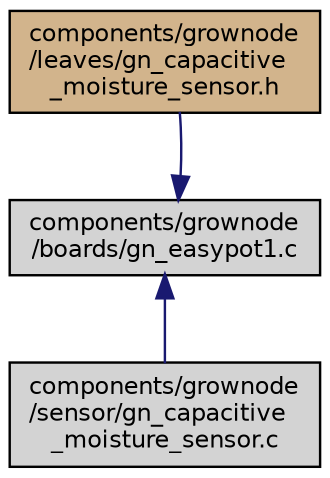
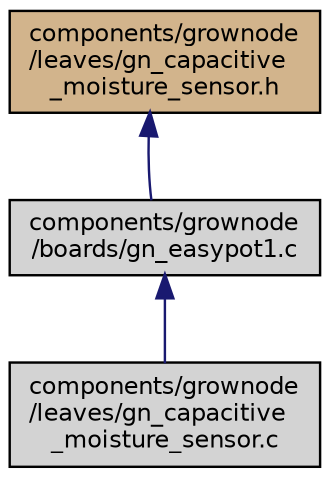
edge "components/grownode /leaves/gn_capacitive _moisture_sensor.h" -> "components/grownode /boards/gn_easypot1.c": reversed
node "components/grownode /sensor/gn_capacitive _moisture_sensor.c": label "components/grownode /sensor/gn_capacitive _moisture_sensor.c" -> "components/grownode /leaves/gn_capacitive _moisture_sensor.c"
